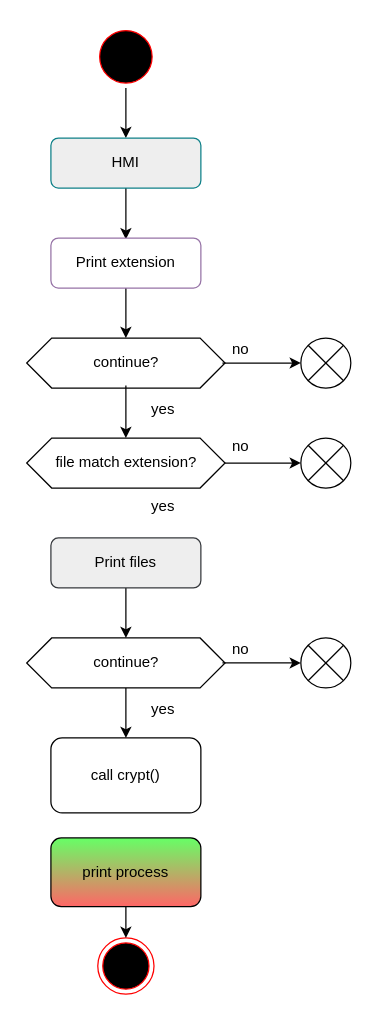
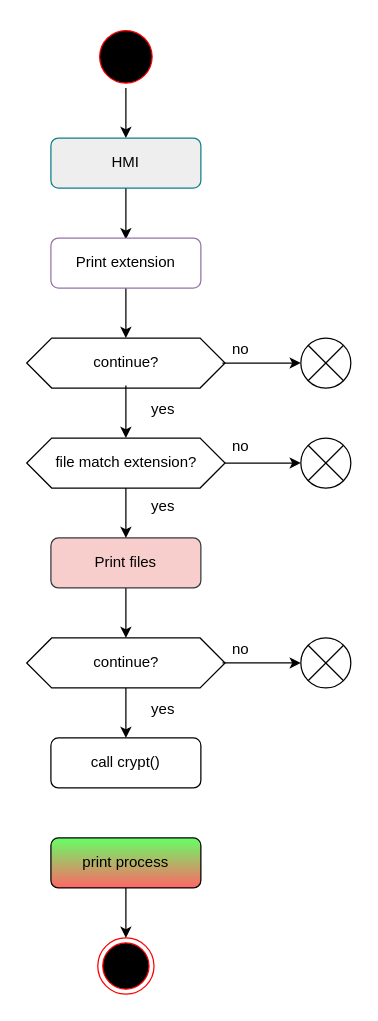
edge "file match extension?" -> "Print files": added
node "Print files": fillcolor #eeeeee -> #f8cecc
node "call crypt()": size 150x75 -> 150x50
node "print process": size 150x69 -> 150x50
